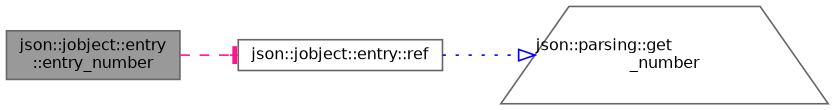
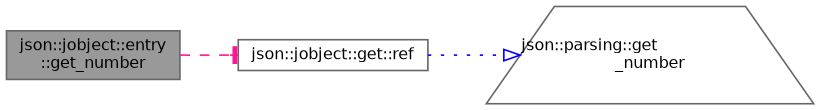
node "json::jobject::entry ::entry_number": label "json::jobject::entry ::entry_number" -> "json::jobject::entry ::get_number"
node "json::jobject::entry::ref": label "json::jobject::entry::ref" -> "json::jobject::get::ref"
